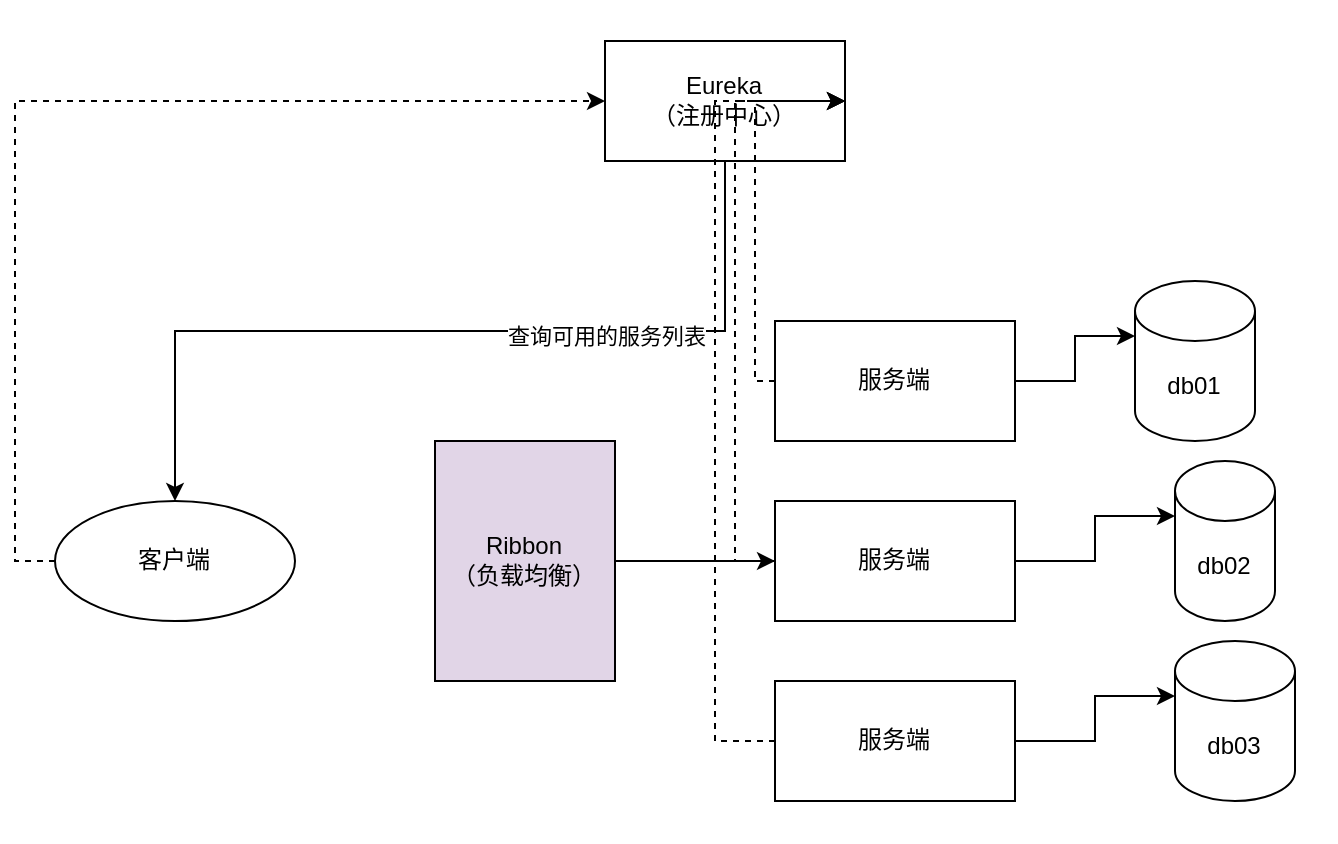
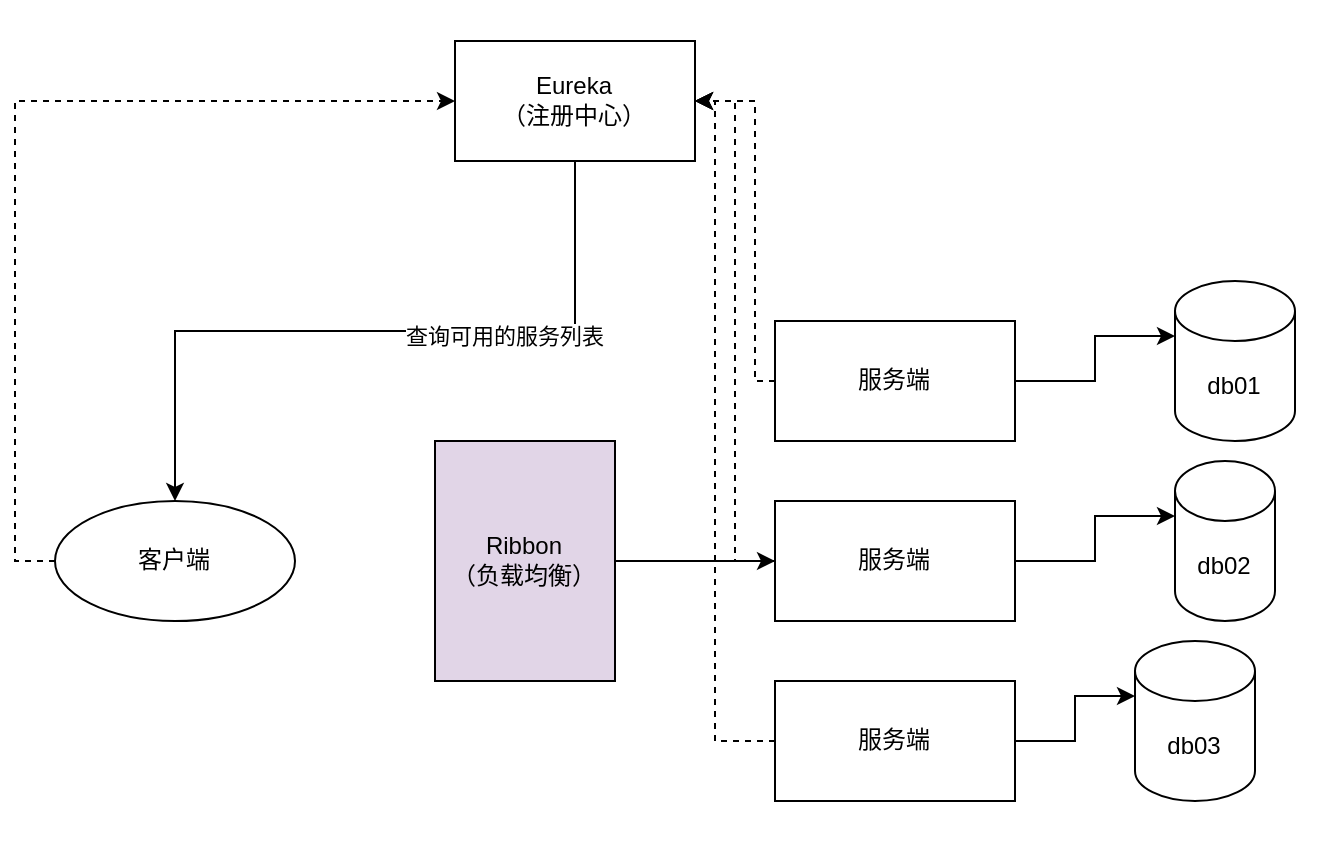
node "Eureka （注册中心）": moved (725, 101) -> (575, 101)
node "db01": moved (1195, 361) -> (1235, 361)
node "db03": moved (1235, 721) -> (1195, 721)
